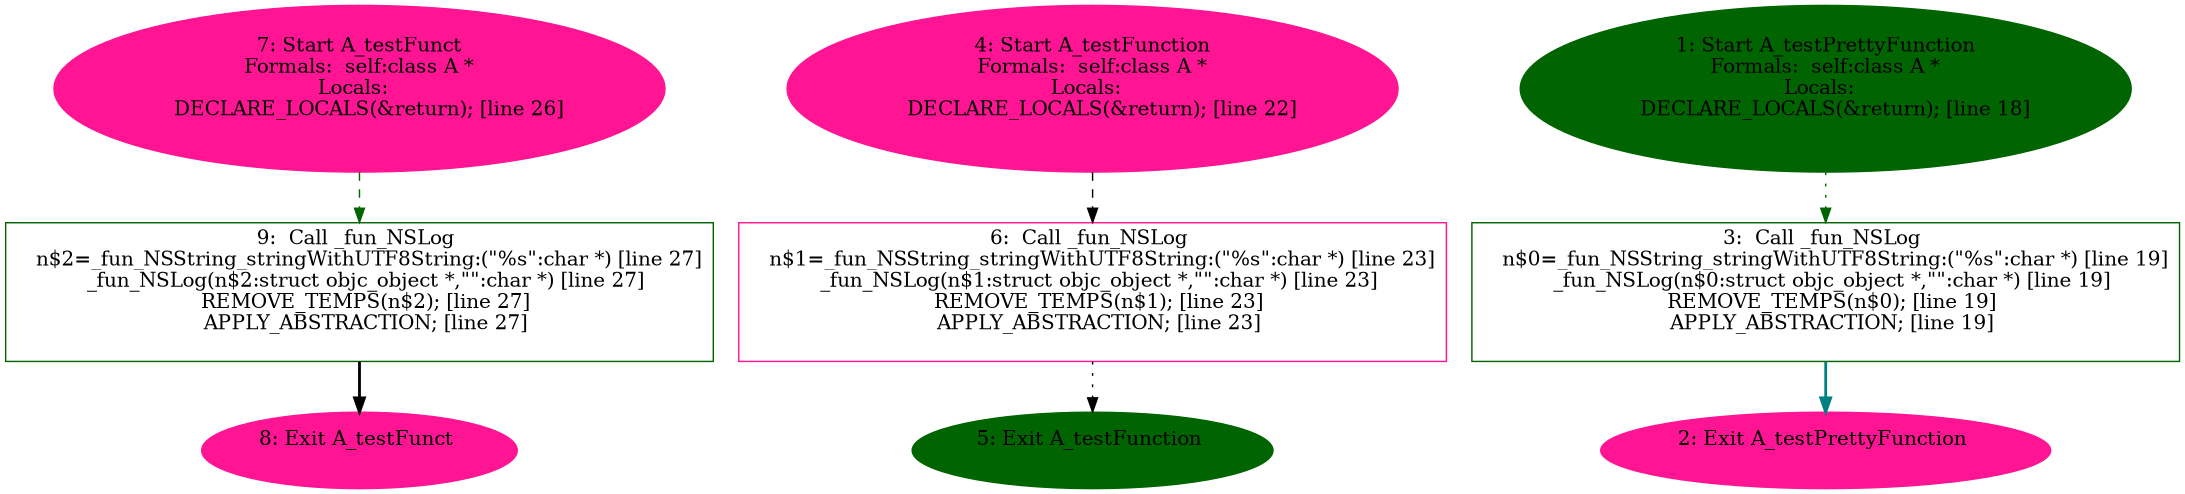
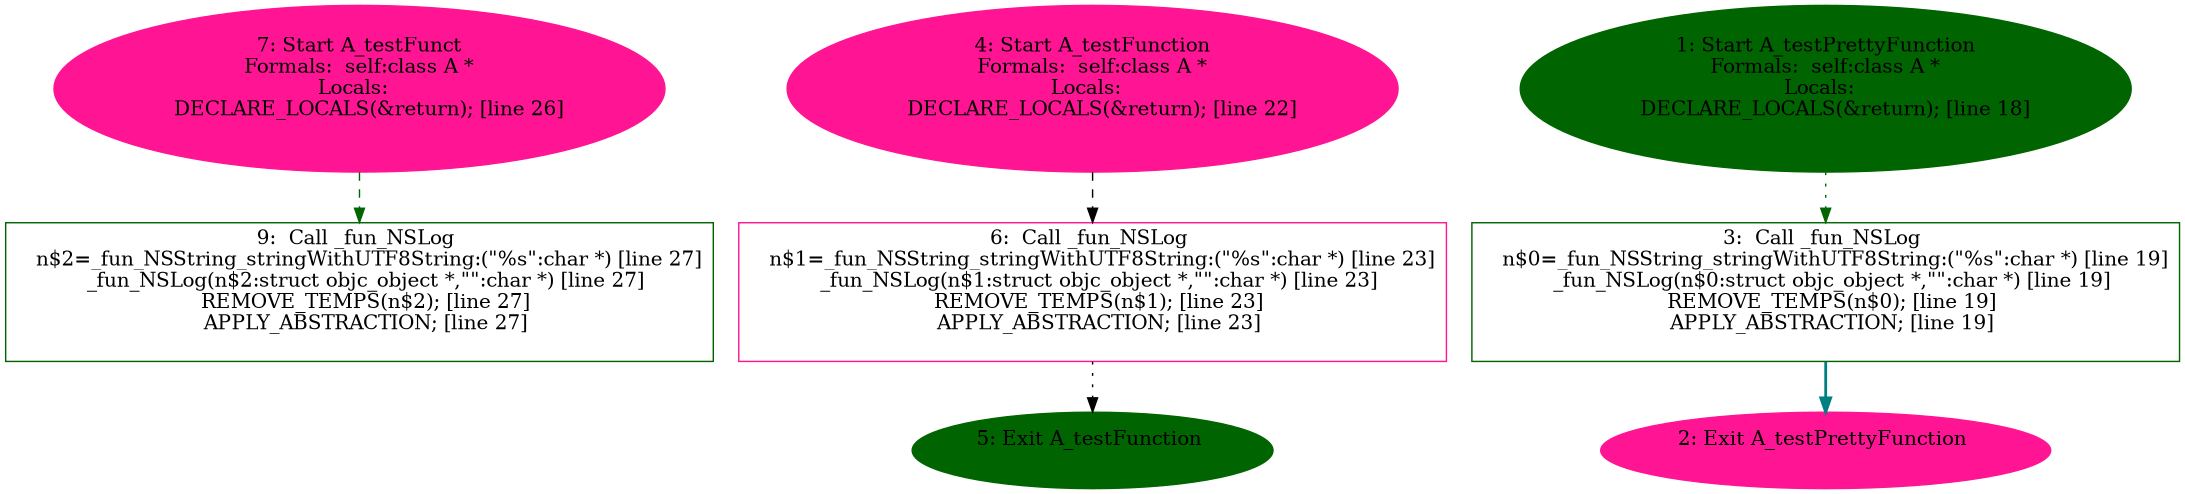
node "8: Exit A_testFunct": removed
